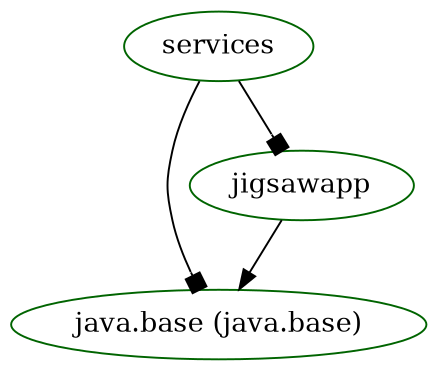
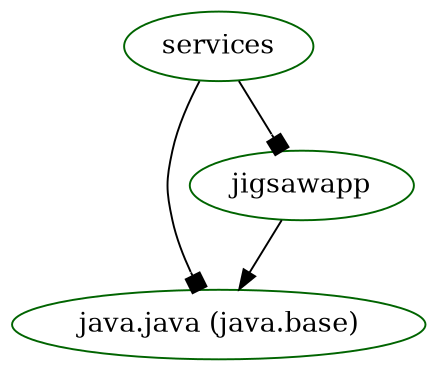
node "java.base (java.base)": label "java.base (java.base)" -> "java.java (java.base)"
